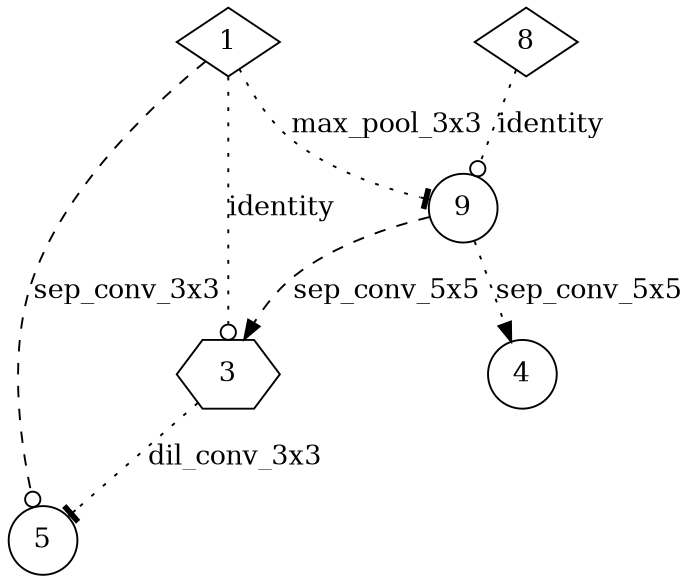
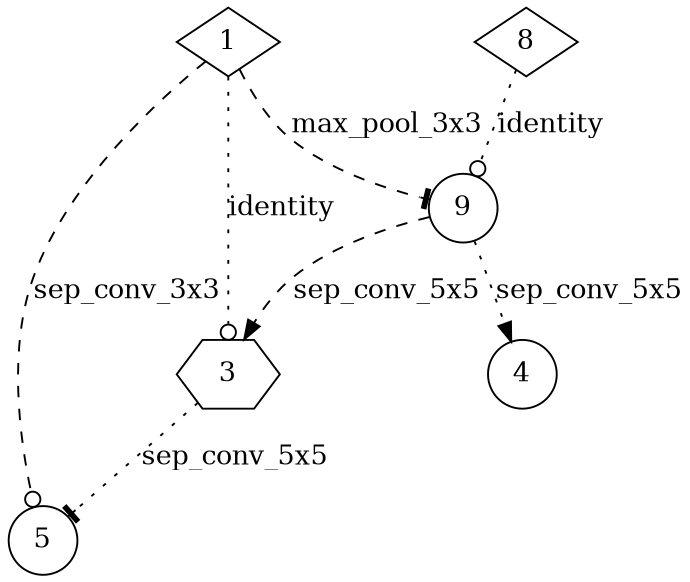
edge "1" -> "9": style dotted -> dashed
edge "3" -> "5": label "dil_conv_3x3" -> "sep_conv_5x5"
